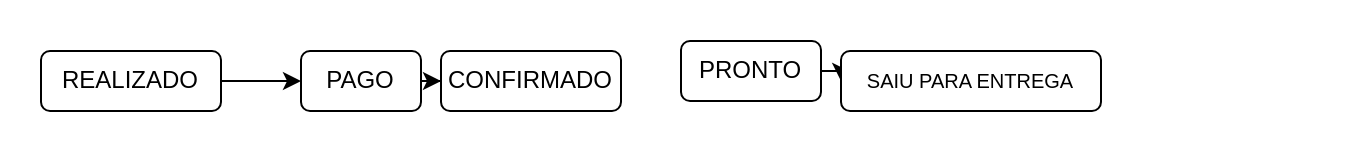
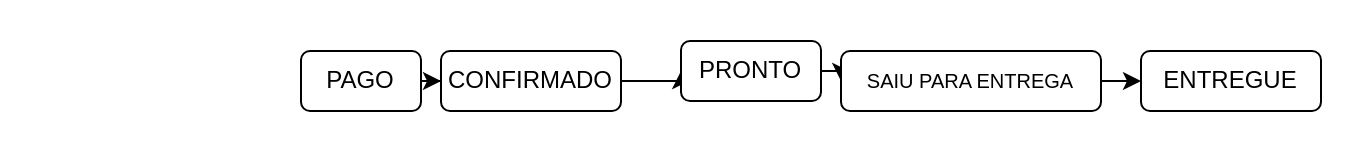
node "REALIZADO": removed
edge "REALIZADO" -> "PAGO": removed
edge "CONFIRMADO" -> "PRONTO": added
edge "SAIU PARA ENTREGA" -> "ENTREGUE": added
node "ENTREGUE": added
